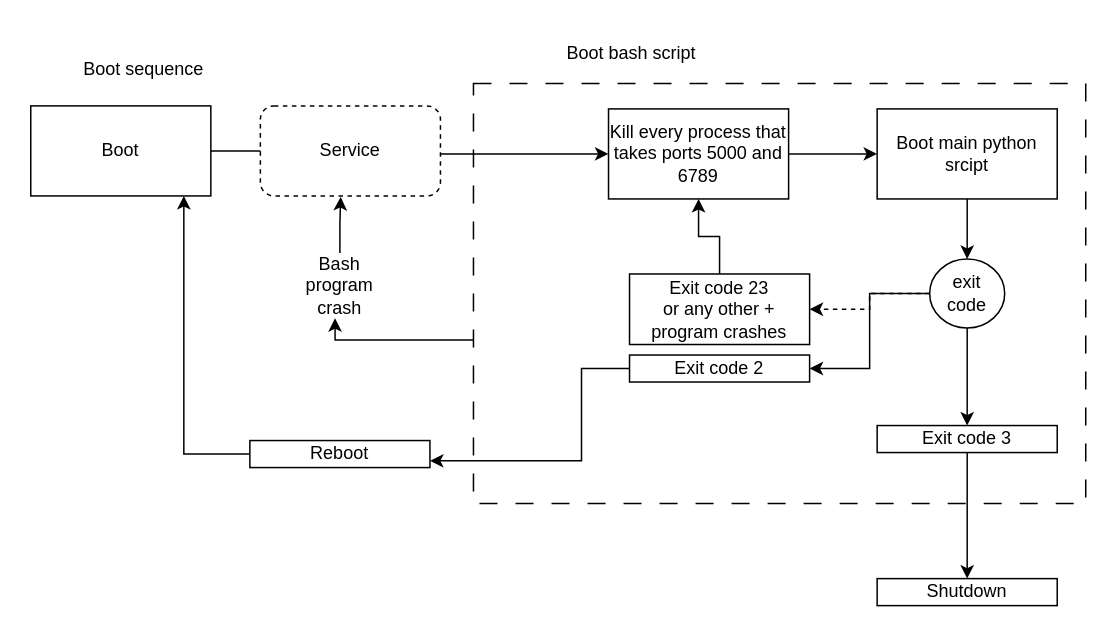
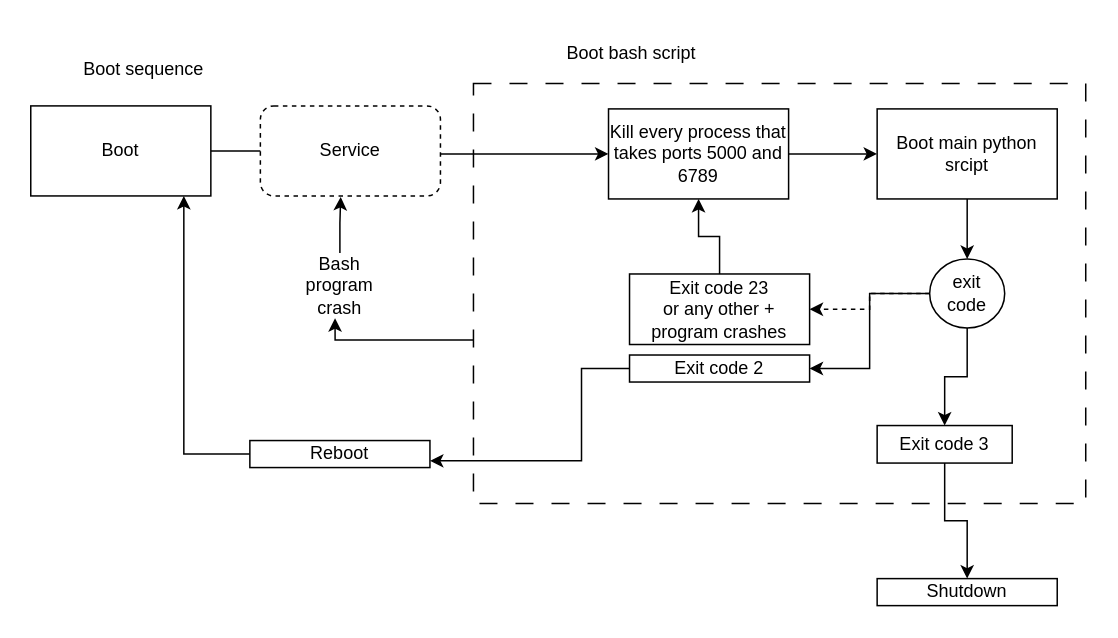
node "Exit code 3": size 180x27 -> 135x38
